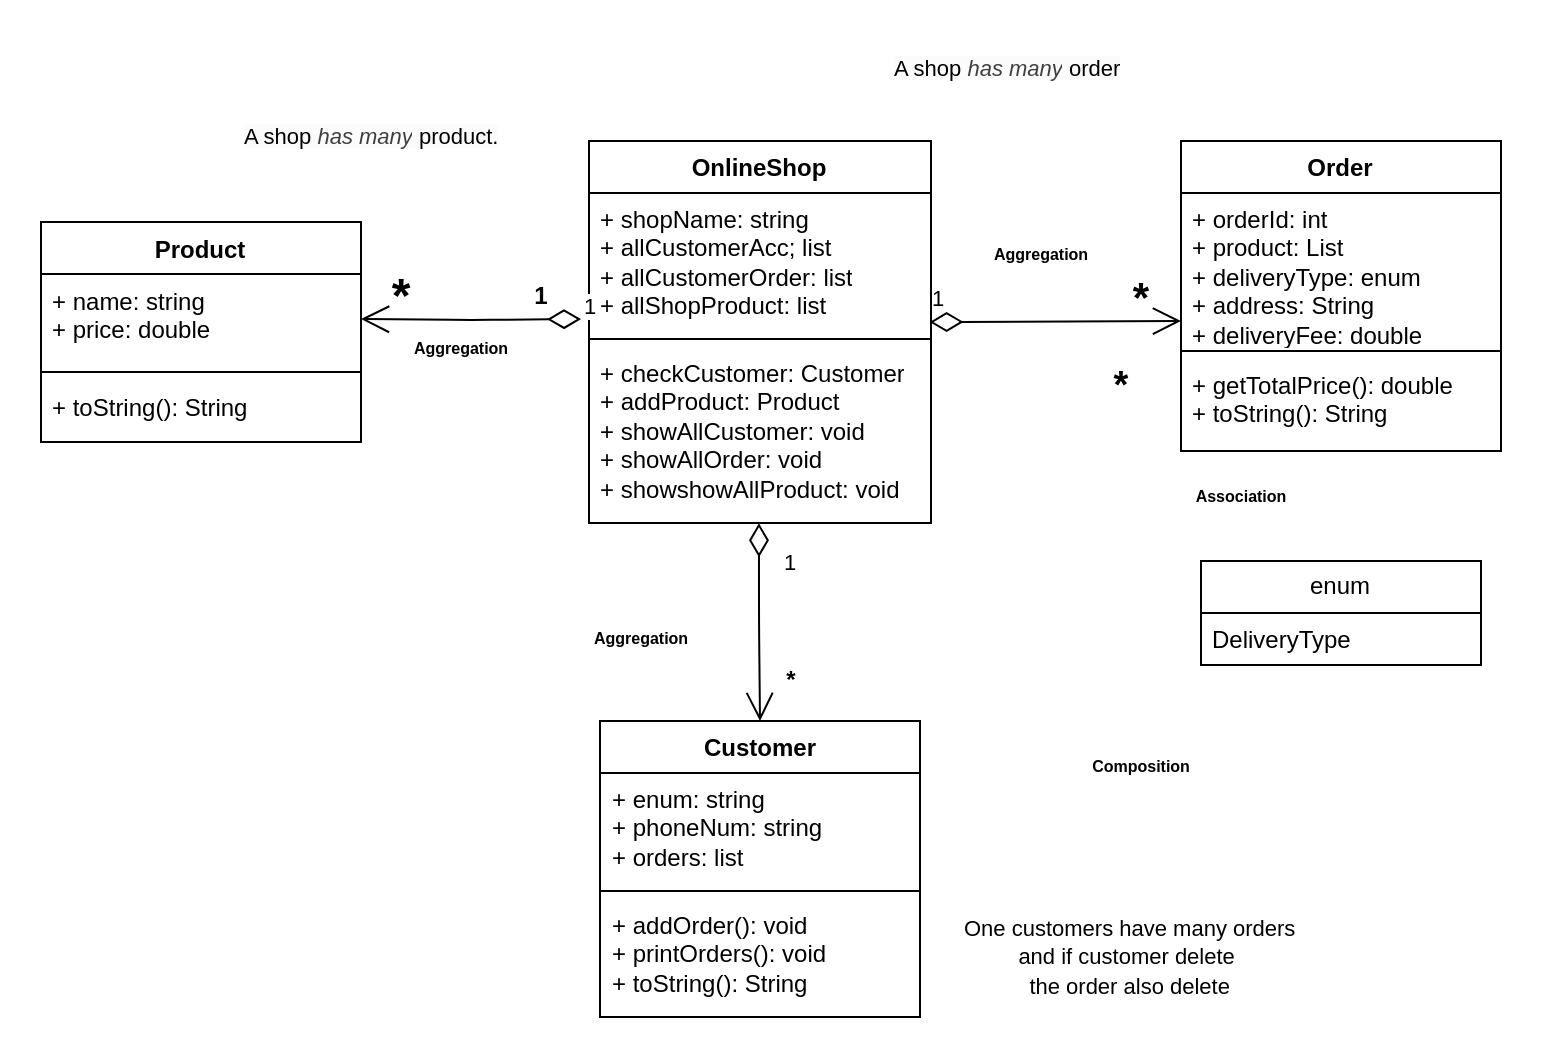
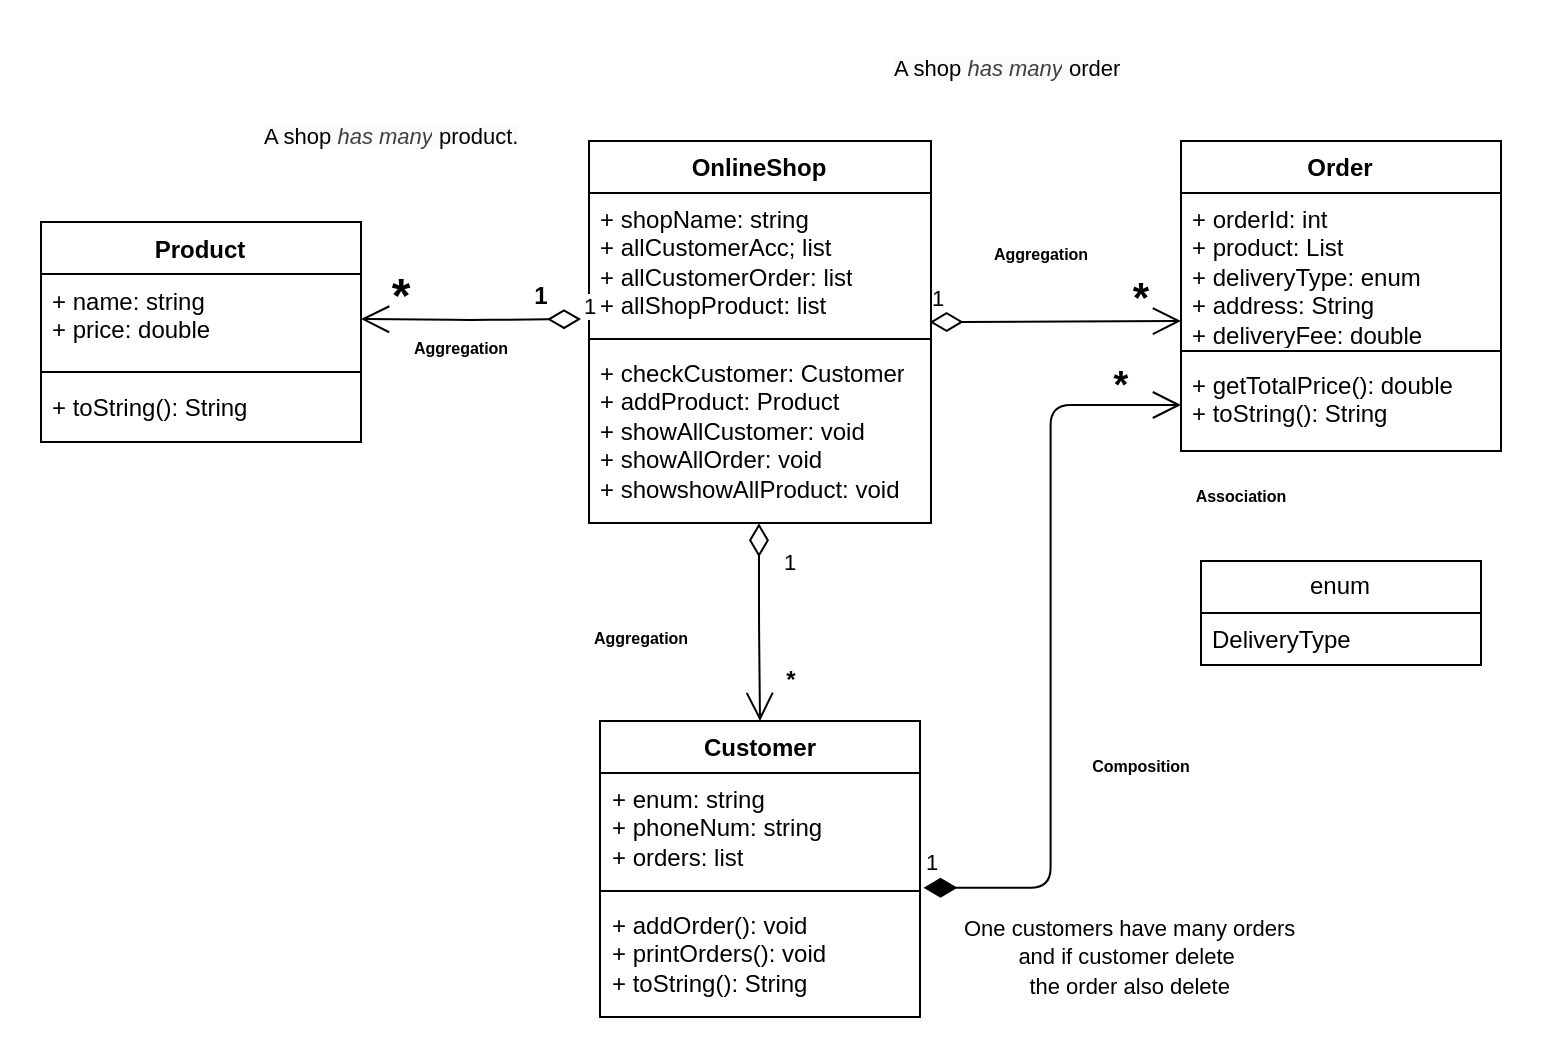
node "A shop has many product.": moved (371, 111) -> (391, 111)
edge "+ getTotalPrice(): double + toString(): String" -- "+ enum: string + phoneNum: string + orders: list": added, label "1"
